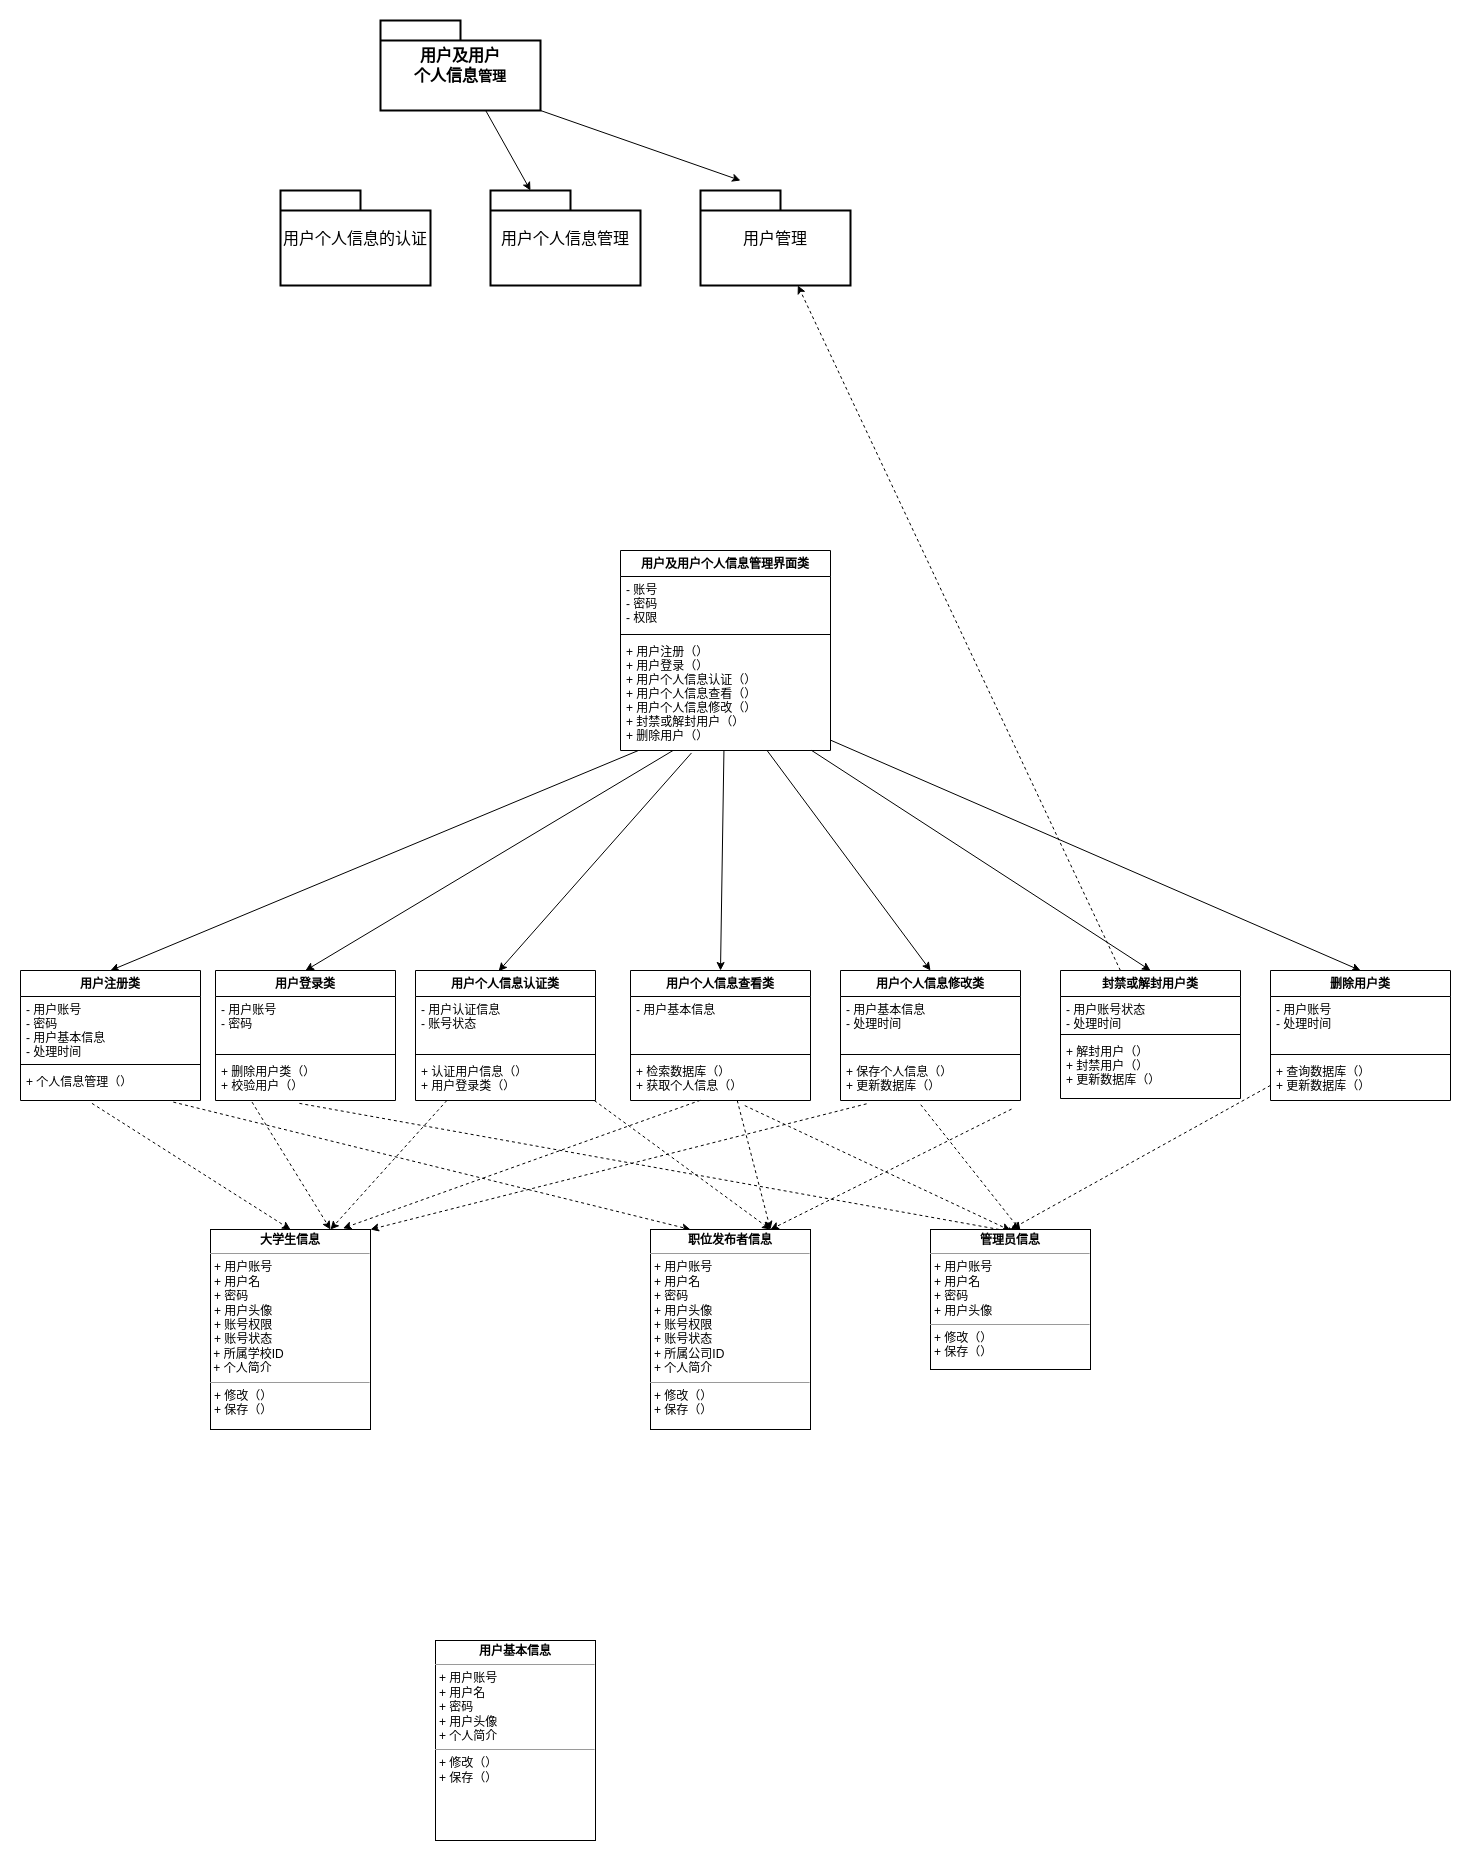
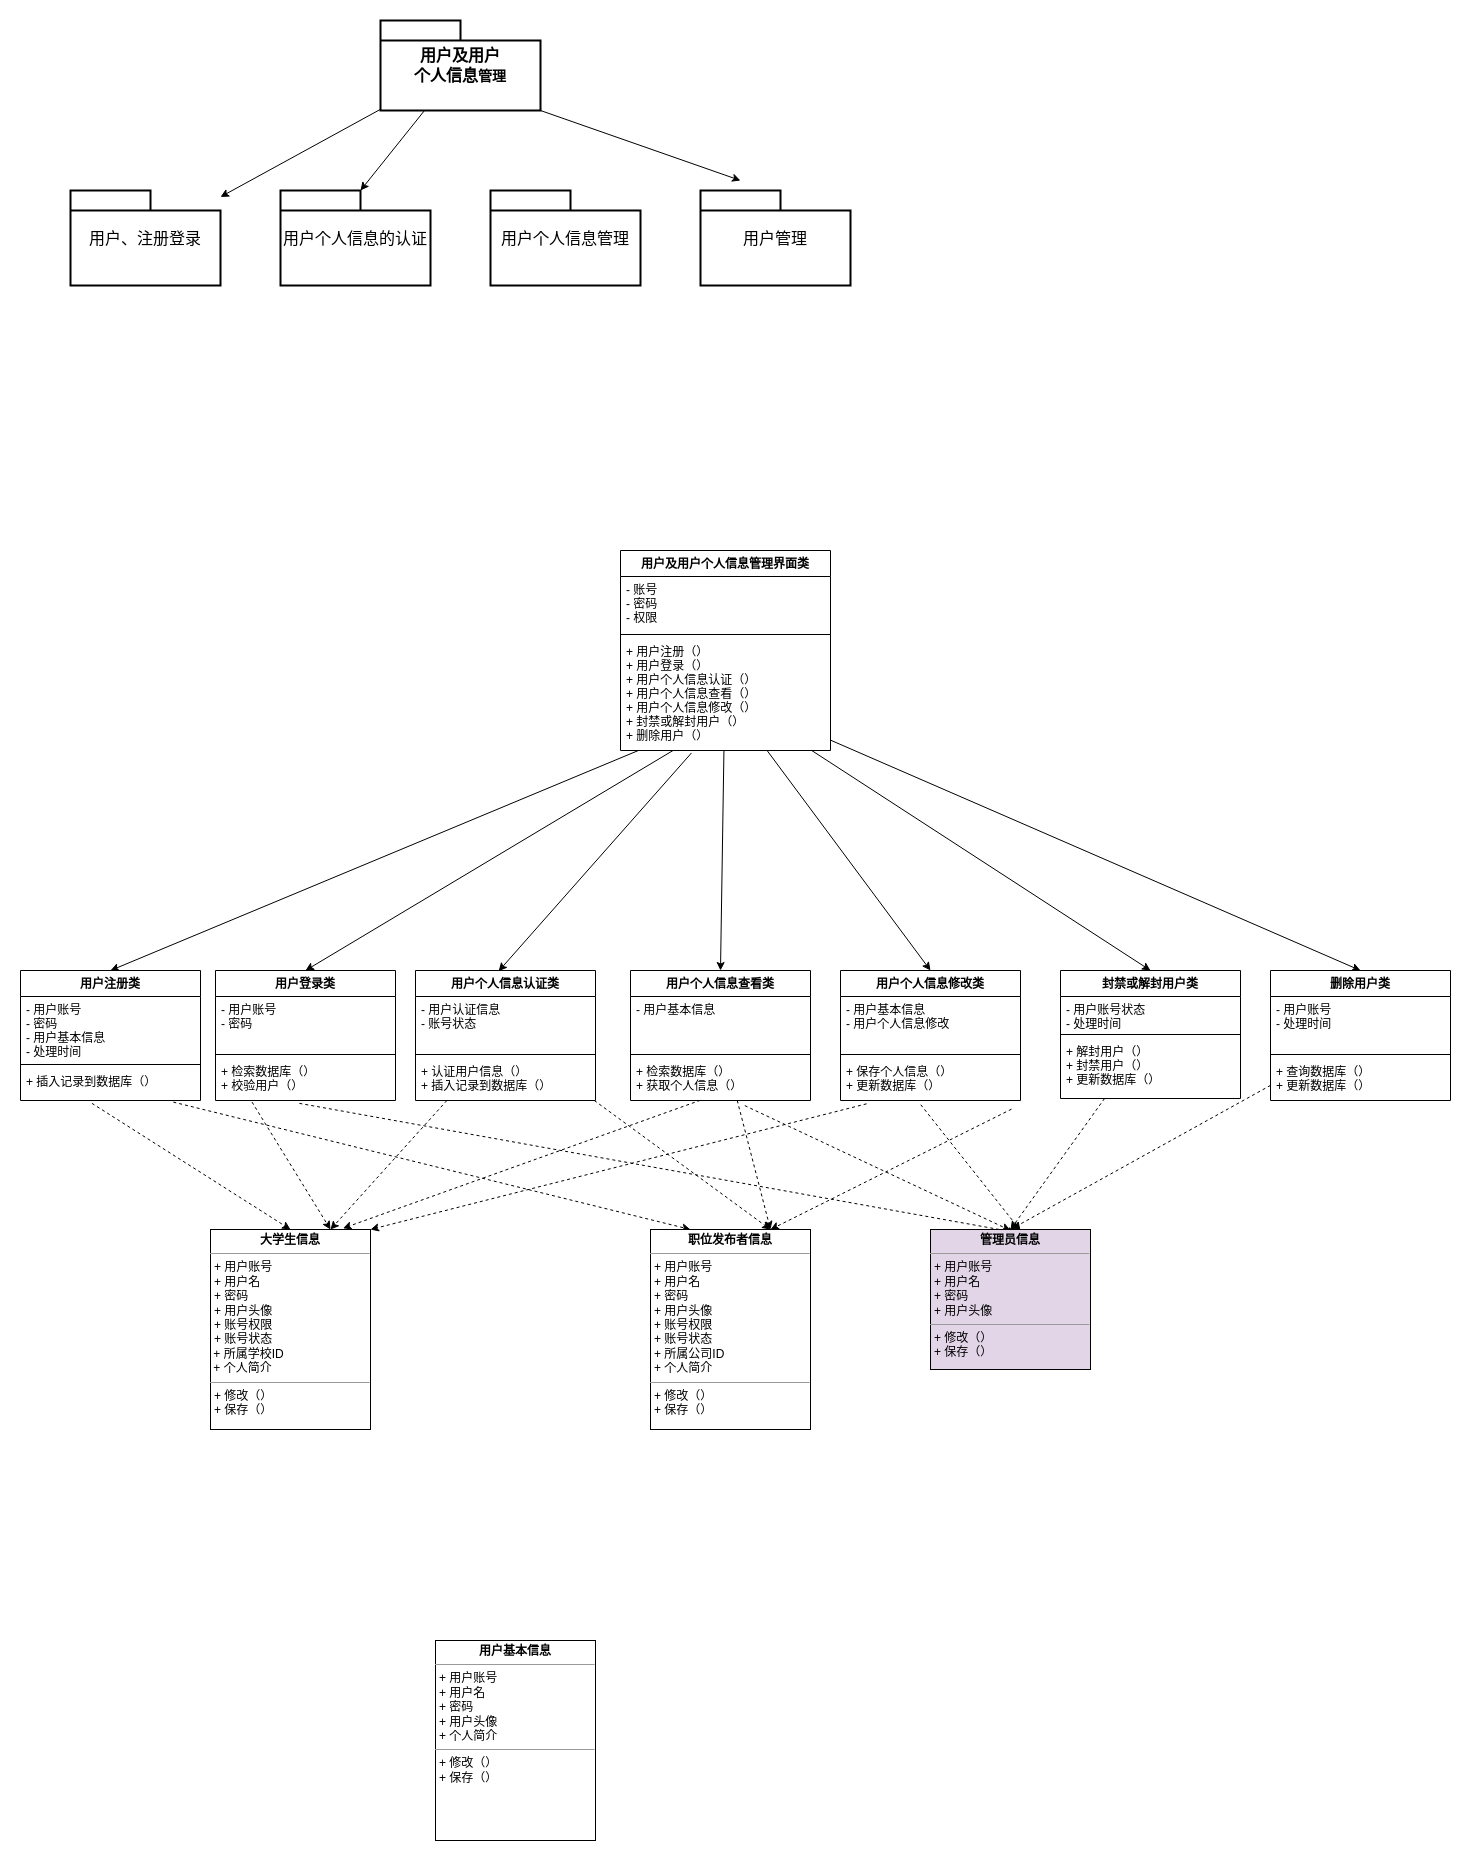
edge "用户及用户 个人信息管理" -> "用户个人信息管理": removed
edge "用户及用户 个人信息管理" -> "用户个人信息的认证": added
edge "用户及用户 个人信息管理" -> "用户、注册登录": added
node "用户、注册登录": added
edge "封禁或解封用户类" -> "用户管理": now "封禁或解封用户类" -> "管理员信息 + 用户账号 + 用户名 + 密码 + 用户头像 + 修改（） + 保存（）"
node "- 用户基本信息 - 处理时间": label "- 用户基本信息 - 处理时间" -> "- 用户基本信息 - 用户个人信息修改"
node "+ 删除用户类（） + 校验用户（）": label "+ 删除用户类（） + 校验用户（）" -> "+ 检索数据库（） + 校验用户（）"
node "+ 认证用户信息（） + 用户登录类（）": label "+ 认证用户信息（） + 用户登录类（）" -> "+ 认证用户信息（） + 插入记录到数据库（）"
node "+ 个人信息管理（）": label "+ 个人信息管理（）" -> "+ 插入记录到数据库（）"
node "管理员信息 + 用户账号 + 用户名 + 密码 + 用户头像 + 修改（） + 保存（）": fillcolor #ffffff -> #e1d5e7
